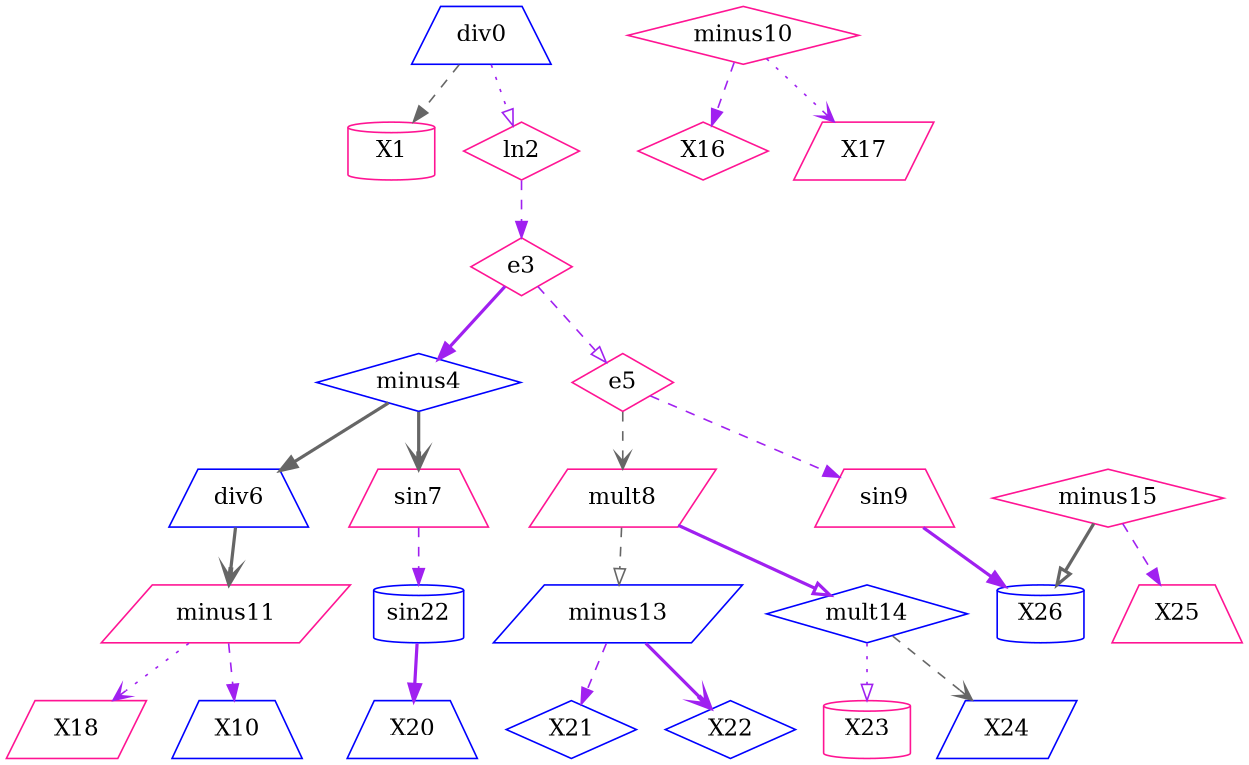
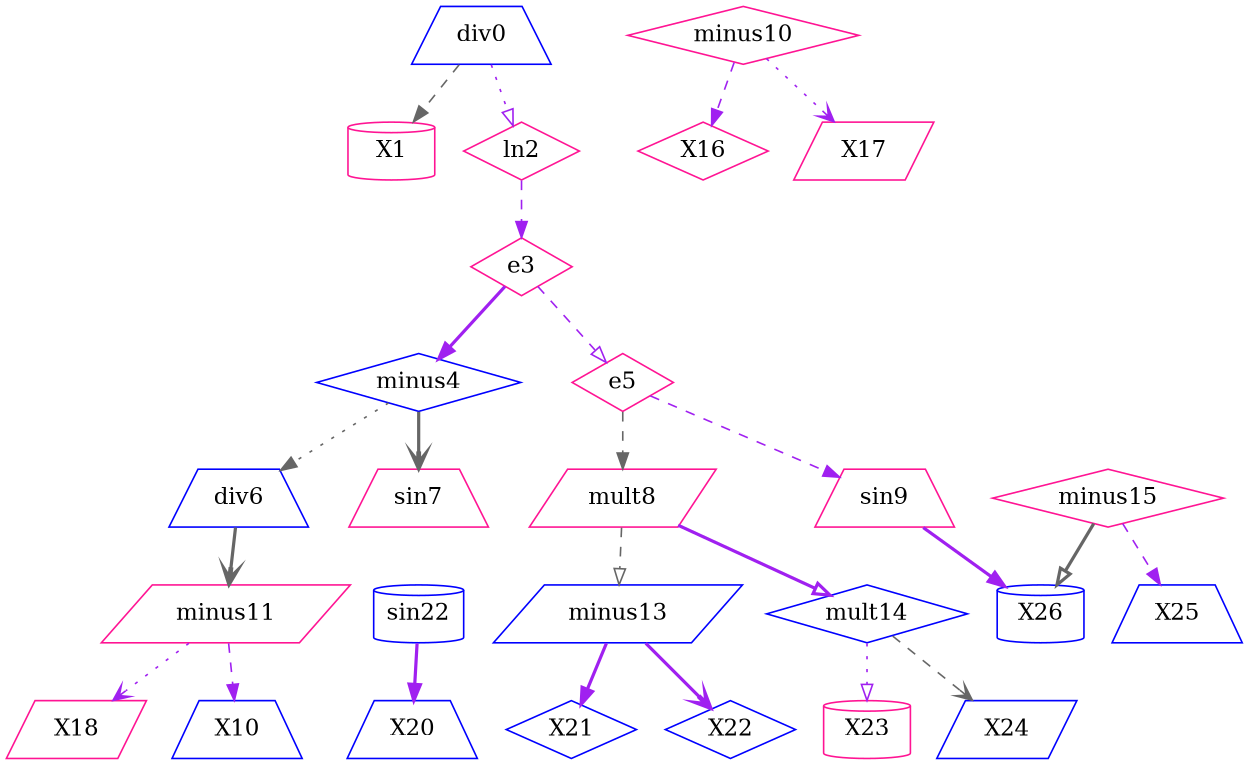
edge "minus4" -> "div6": style bold -> dotted
edge "e5" -> "mult8": arrowhead vee -> normal
edge "sin7" -> "sin22": removed
node "X25": color deeppink -> blue
edge "minus13" -> "X21": style dashed -> bold
